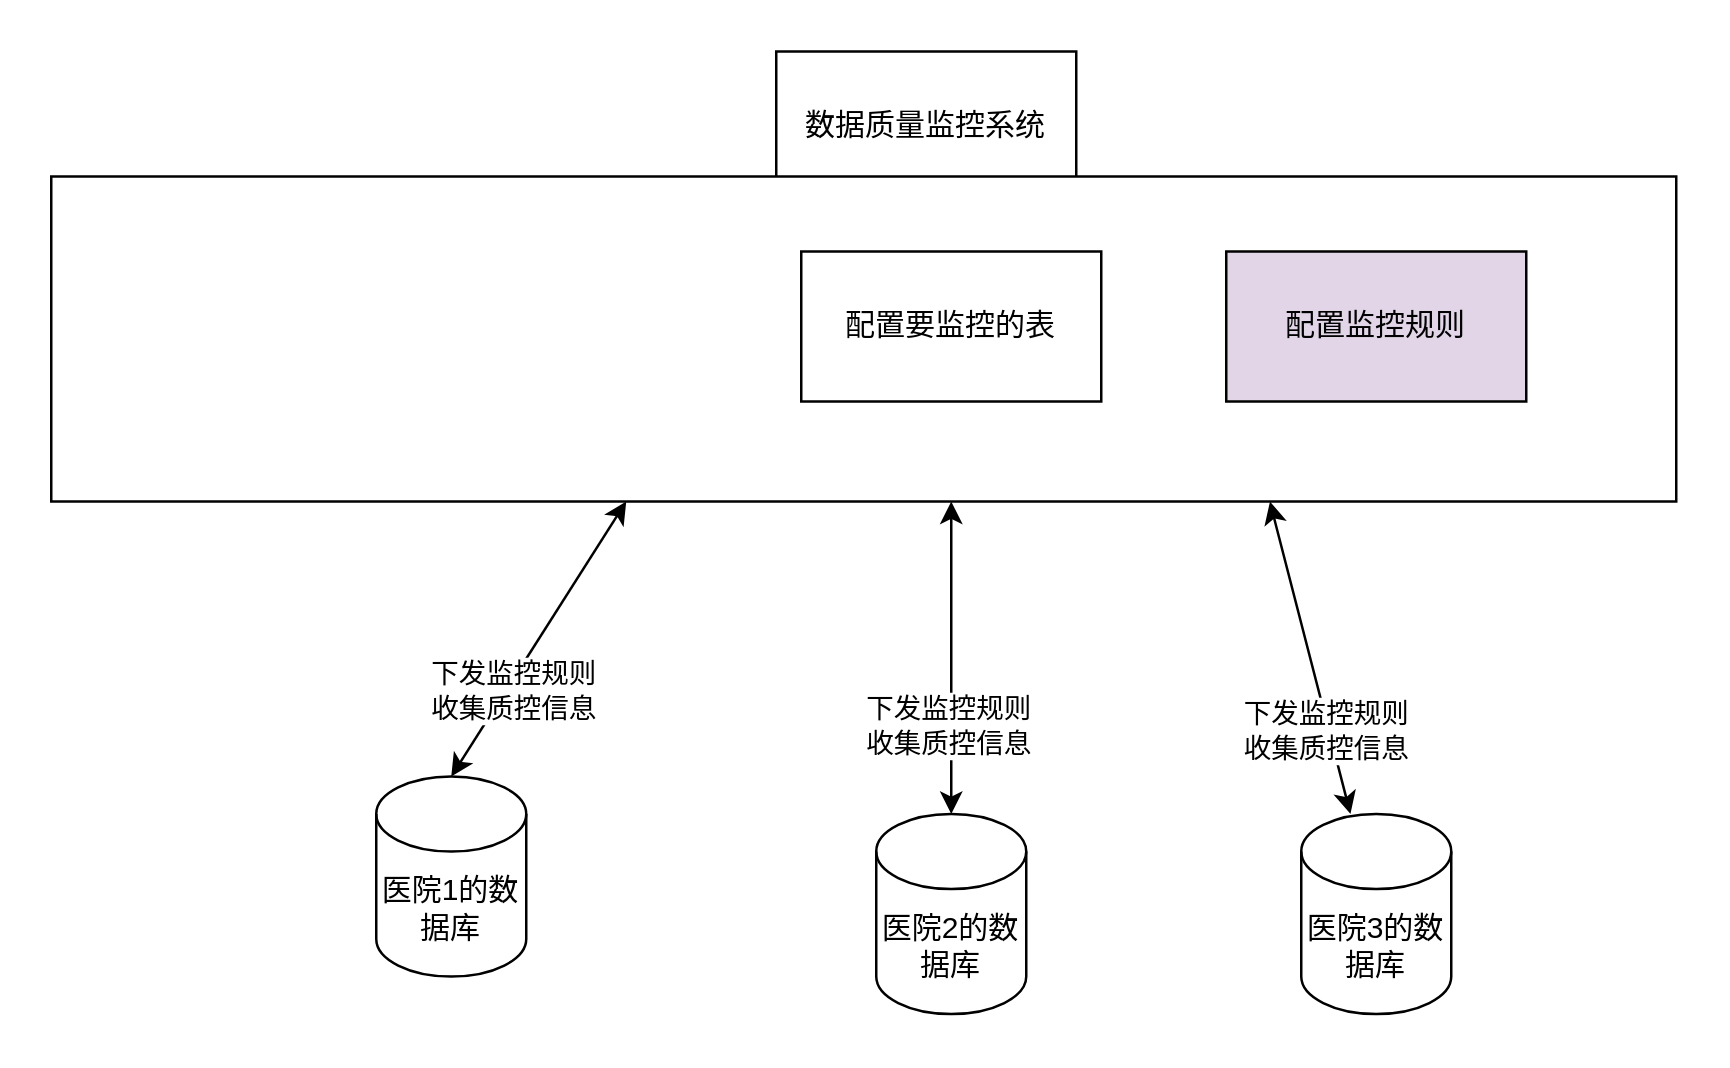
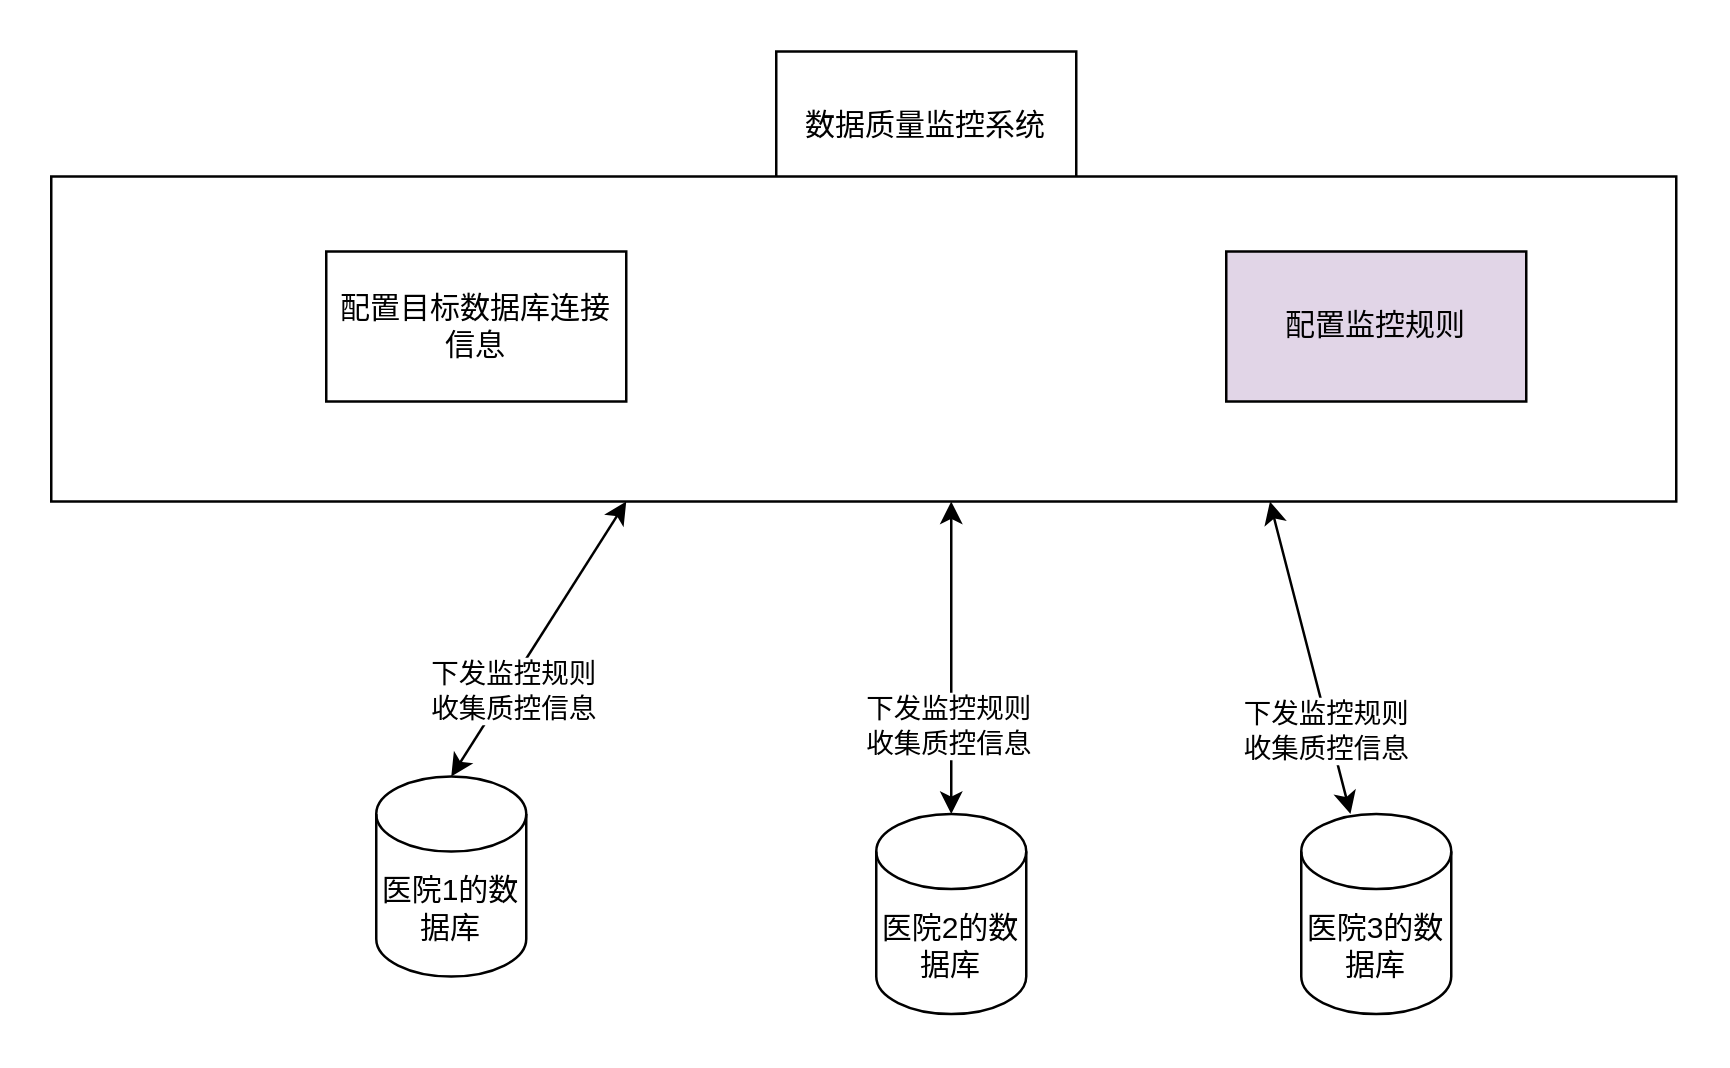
node "配置目标数据库连接信息": added
node "配置要监控的表": removed
